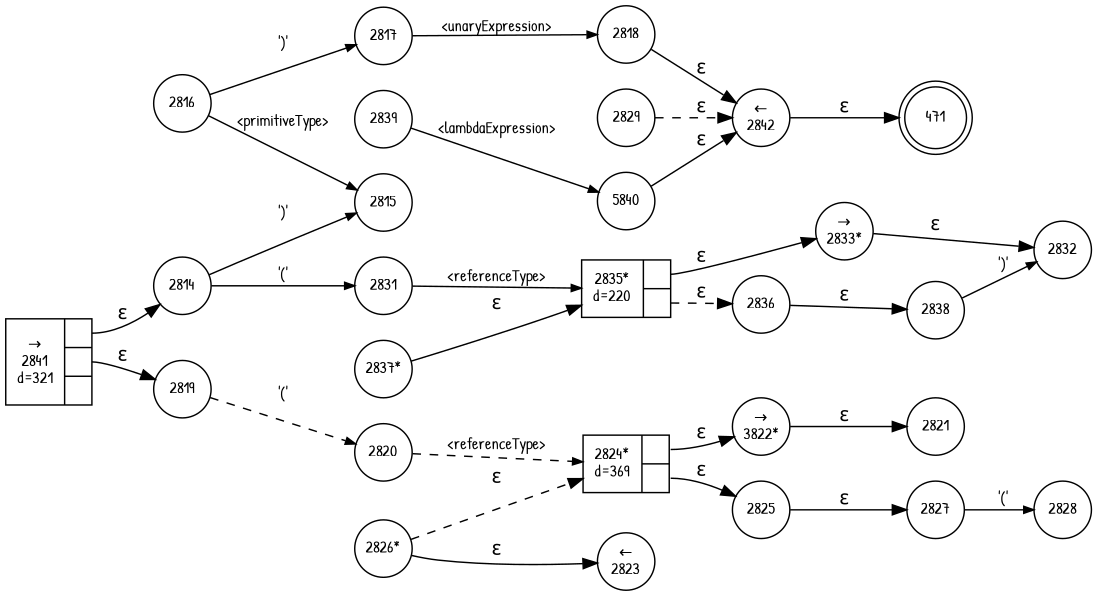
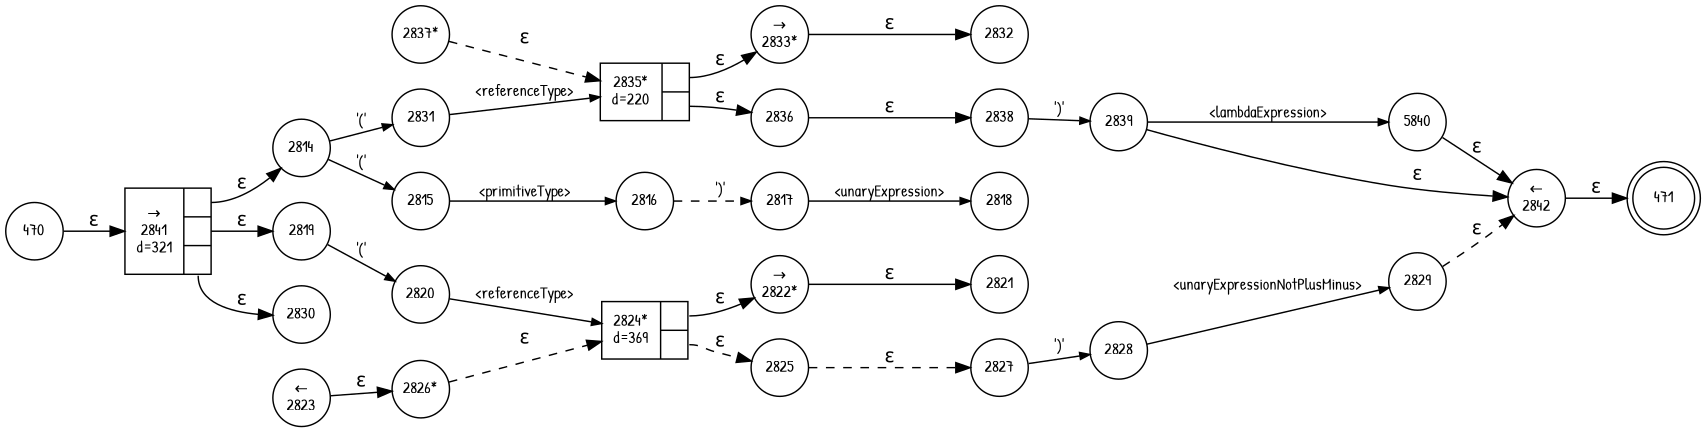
edge "2816" -> "2817": style solid -> dashed
edge "2818" -> "← 2842": now "2839" -> "← 2842"
edge "2816" -> "2815": reversed
edge "2814" -> "2815": label "')'" -> "'('"
node "470": added
edge "2838" -> "2832": now "2838" -> "2839"
edge "2835*" -> "2836": style dashed -> solid
node "2830": added
edge "2828" -> "2829": added, label "<unaryExpressionNotPlusMinus>"
edge "2837*" -> "2835*": style solid -> dashed
edge "2819" -> "2820": style dashed -> solid
node "→ 3822*": label "→ 3822*" -> "→ 2822*"
edge "2820" -> "2824*": style dashed -> solid
edge "2824*" -> "2825": style solid -> dashed
edge "2827" -> "2828": label "'('" -> "')'"
edge "2825" -> "2827": style solid -> dashed
edge "2826*" -> "← 2823": reversed
